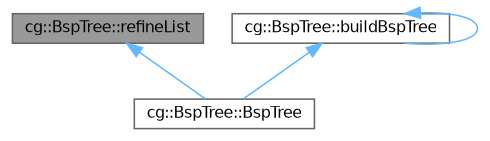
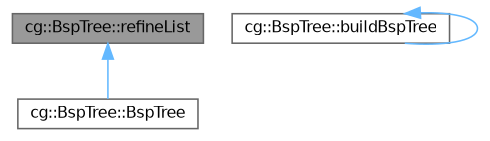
edge "cg::BspTree::BspTree" -> "cg::BspTree::buildBspTree": removed
